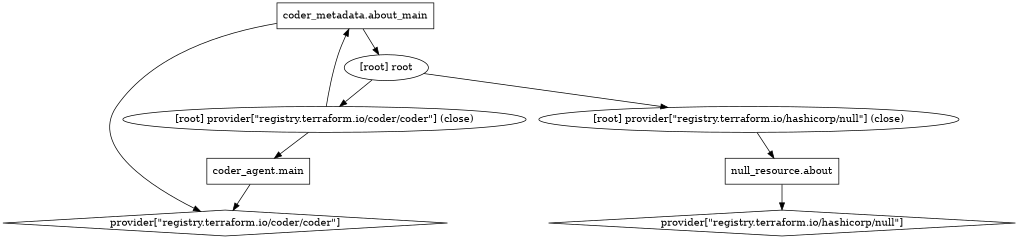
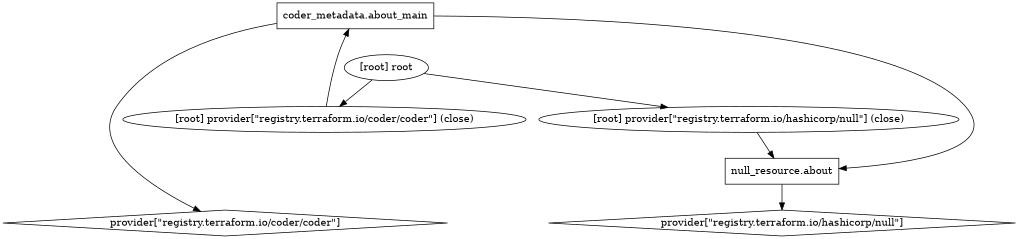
edge "coder_metadata.about_main" -> "[root] root": now "coder_metadata.about_main" -> "null_resource.about"
node "coder_agent.main": removed
